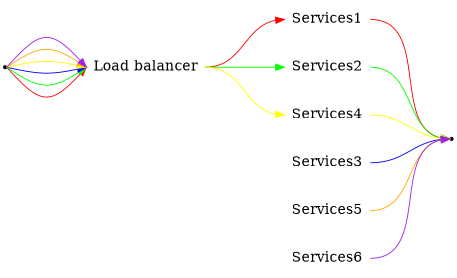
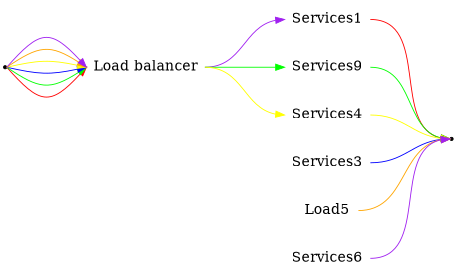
edge "Load balancer" -> "Services1": color red -> purple
node "Services2": label "Services2" -> "Services9"
node "Services5": label "Services5" -> "Load5"
